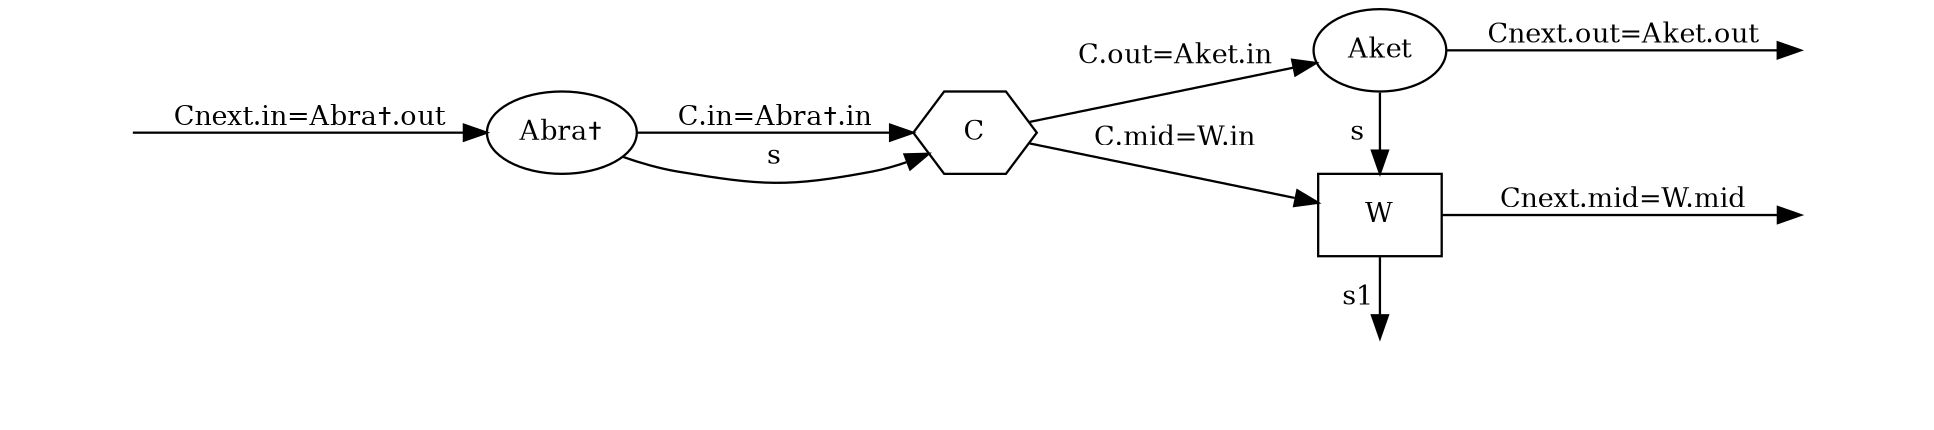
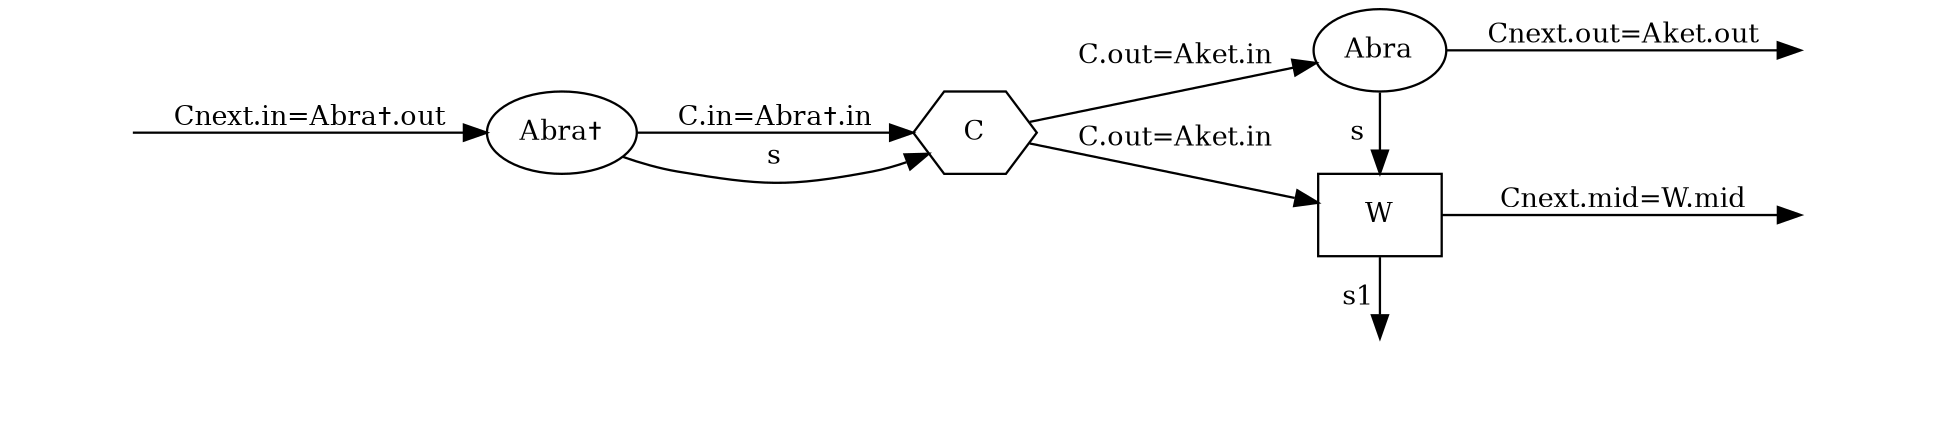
node "Aket": label "Aket" -> "Abra"
edge "C" -> "W": label "C.mid=W.in" -> "C.out=Aket.in"
